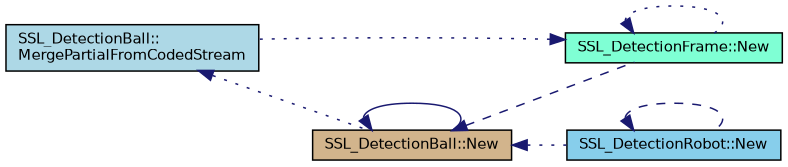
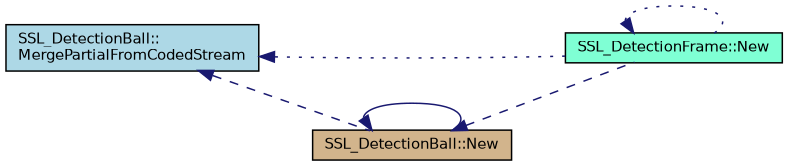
edge "SSL_DetectionBall:: MergePartialFromCodedStream" -> "SSL_DetectionFrame::New": reversed
edge "SSL_DetectionBall::New" -> "SSL_DetectionBall:: MergePartialFromCodedStream": style dotted -> dashed
node "SSL_DetectionRobot::New": removed
